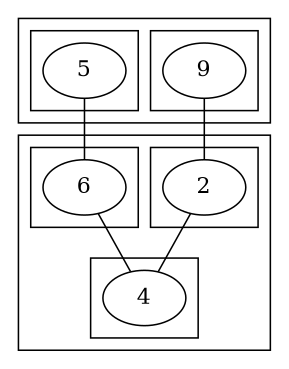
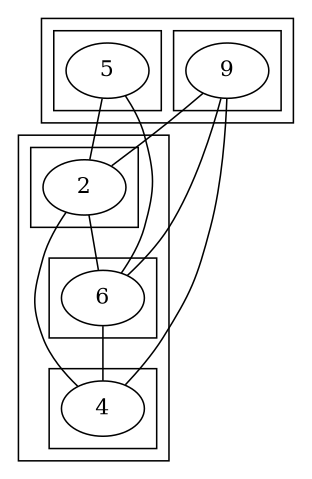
edge "5" -- "2": added
edge "9" -- "6": added
edge "2" -- "6": added
edge "9" -- "4": added
